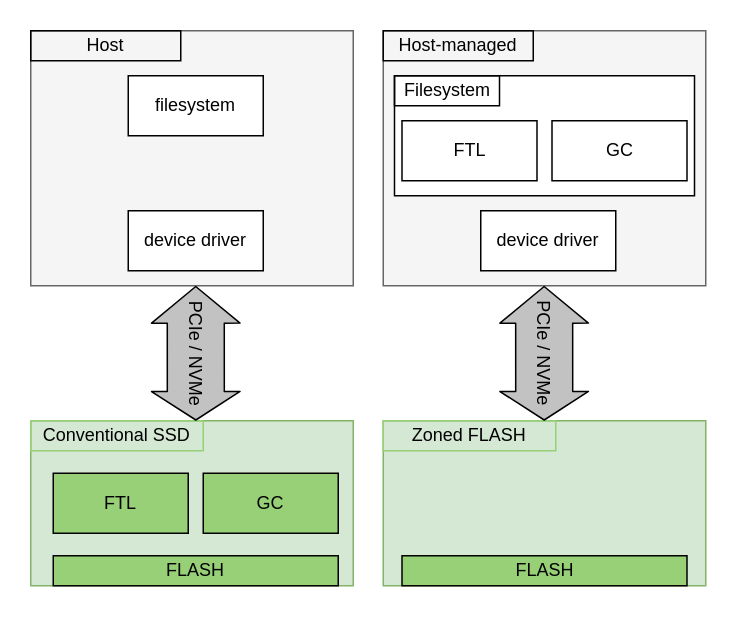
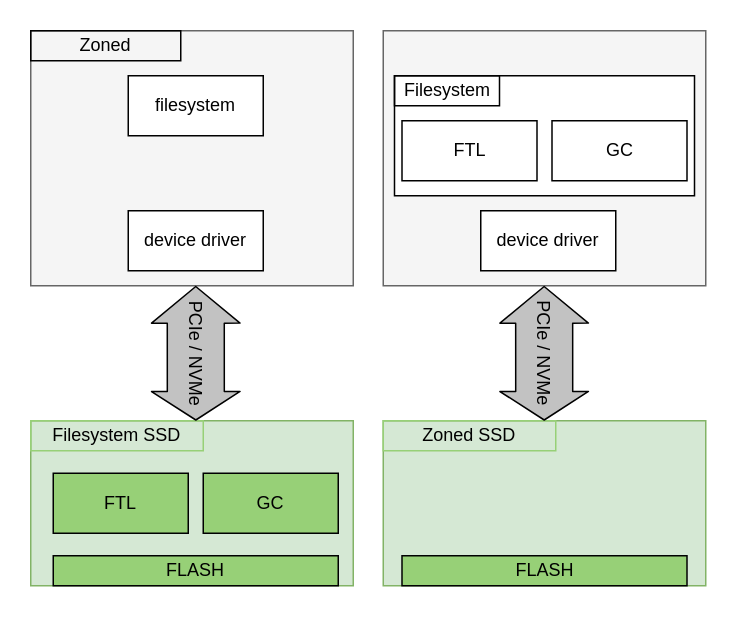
node "Host": label "Host" -> "Zoned"
node "Host-managed": removed
node "Conventional SSD": label "Conventional SSD" -> "Filesystem SSD"
node "Zoned FLASH": label "Zoned FLASH" -> "Zoned SSD"
